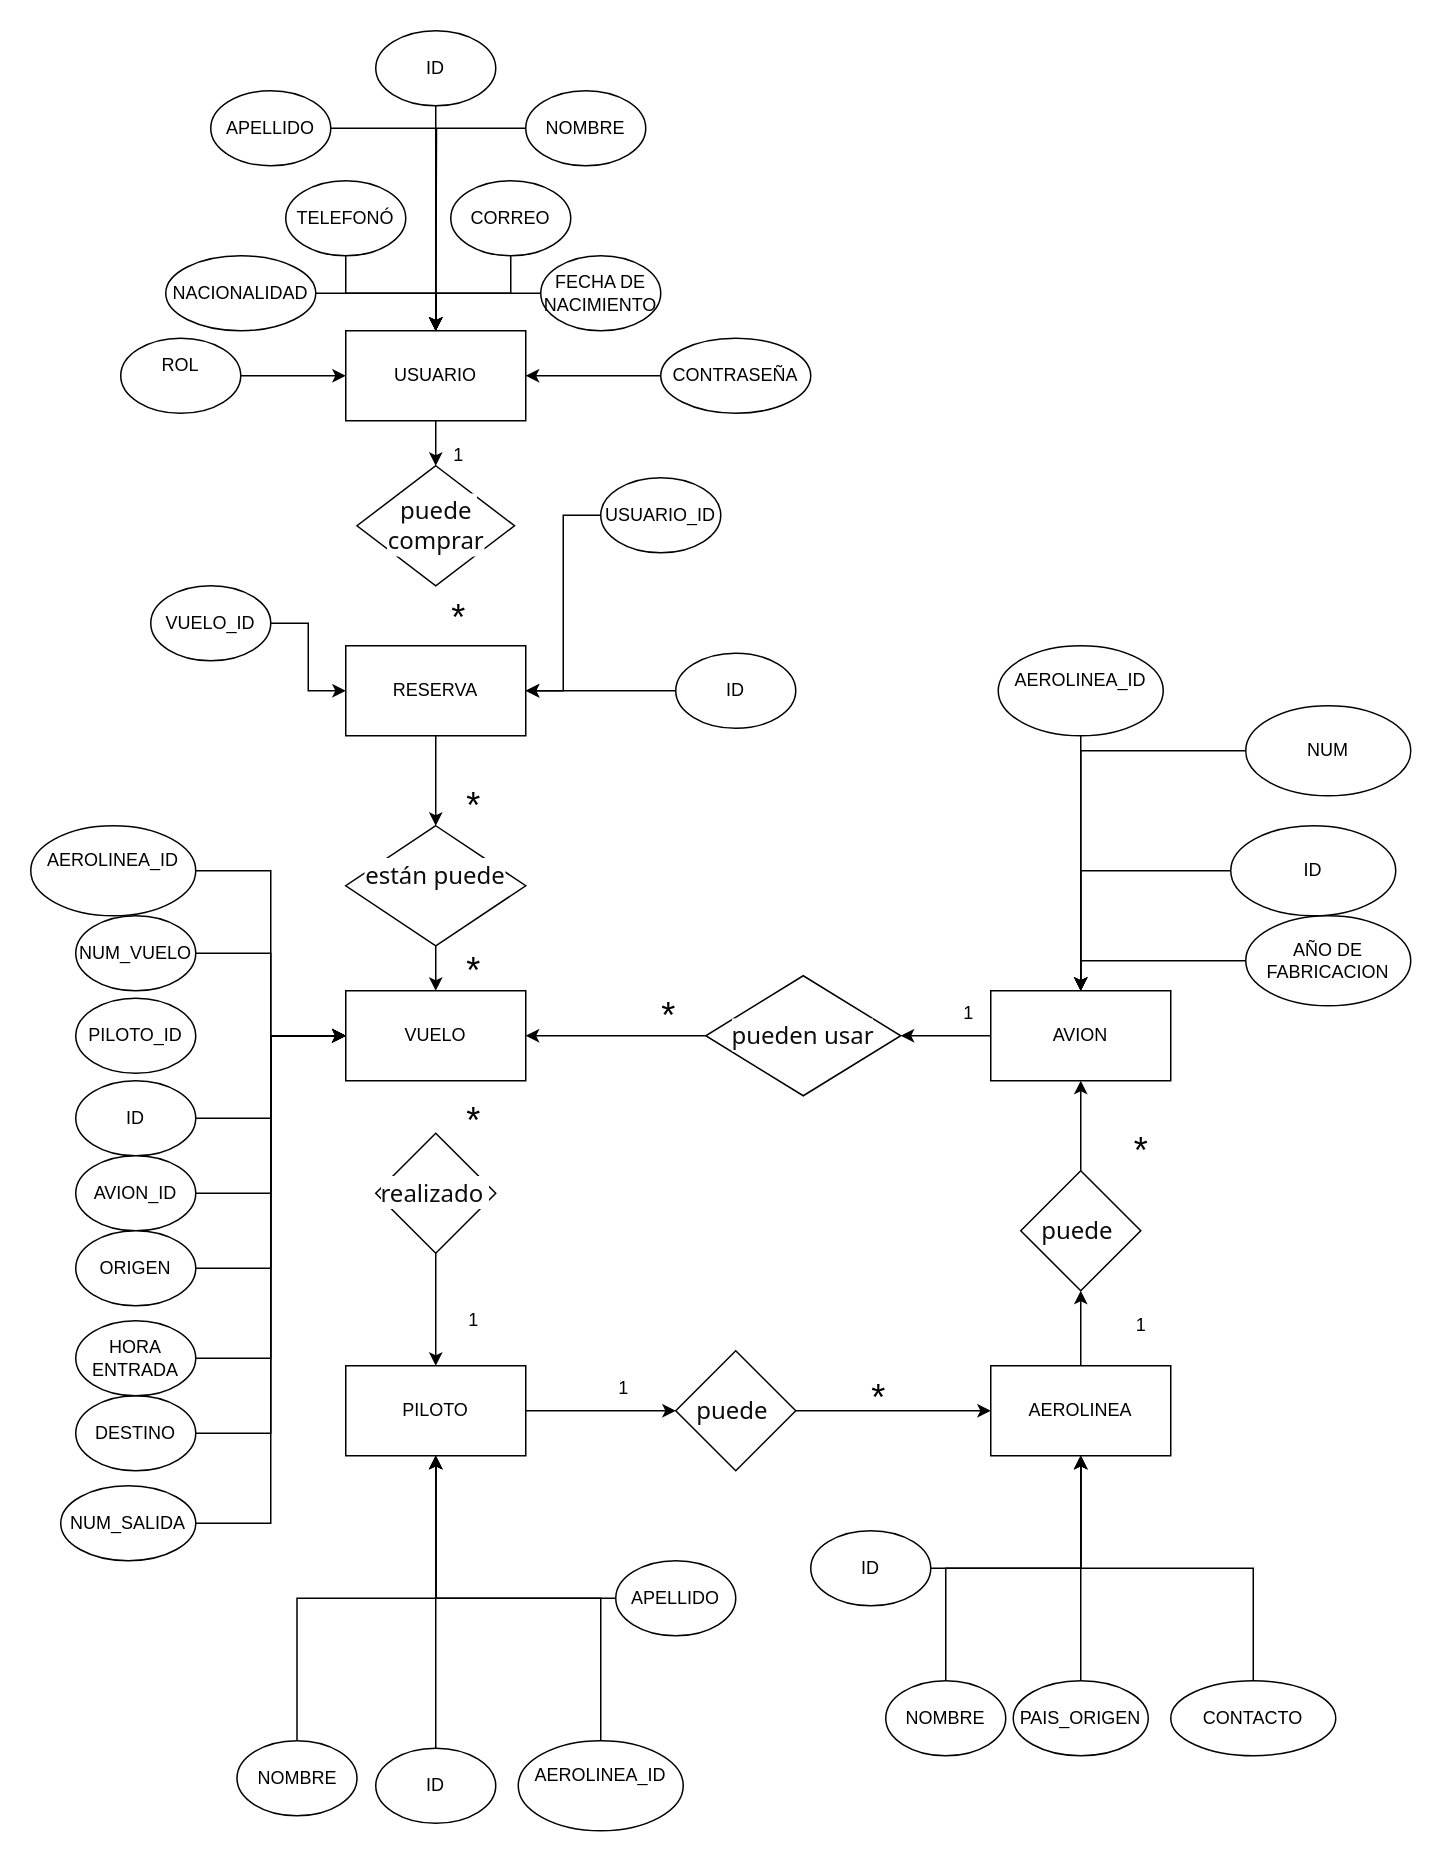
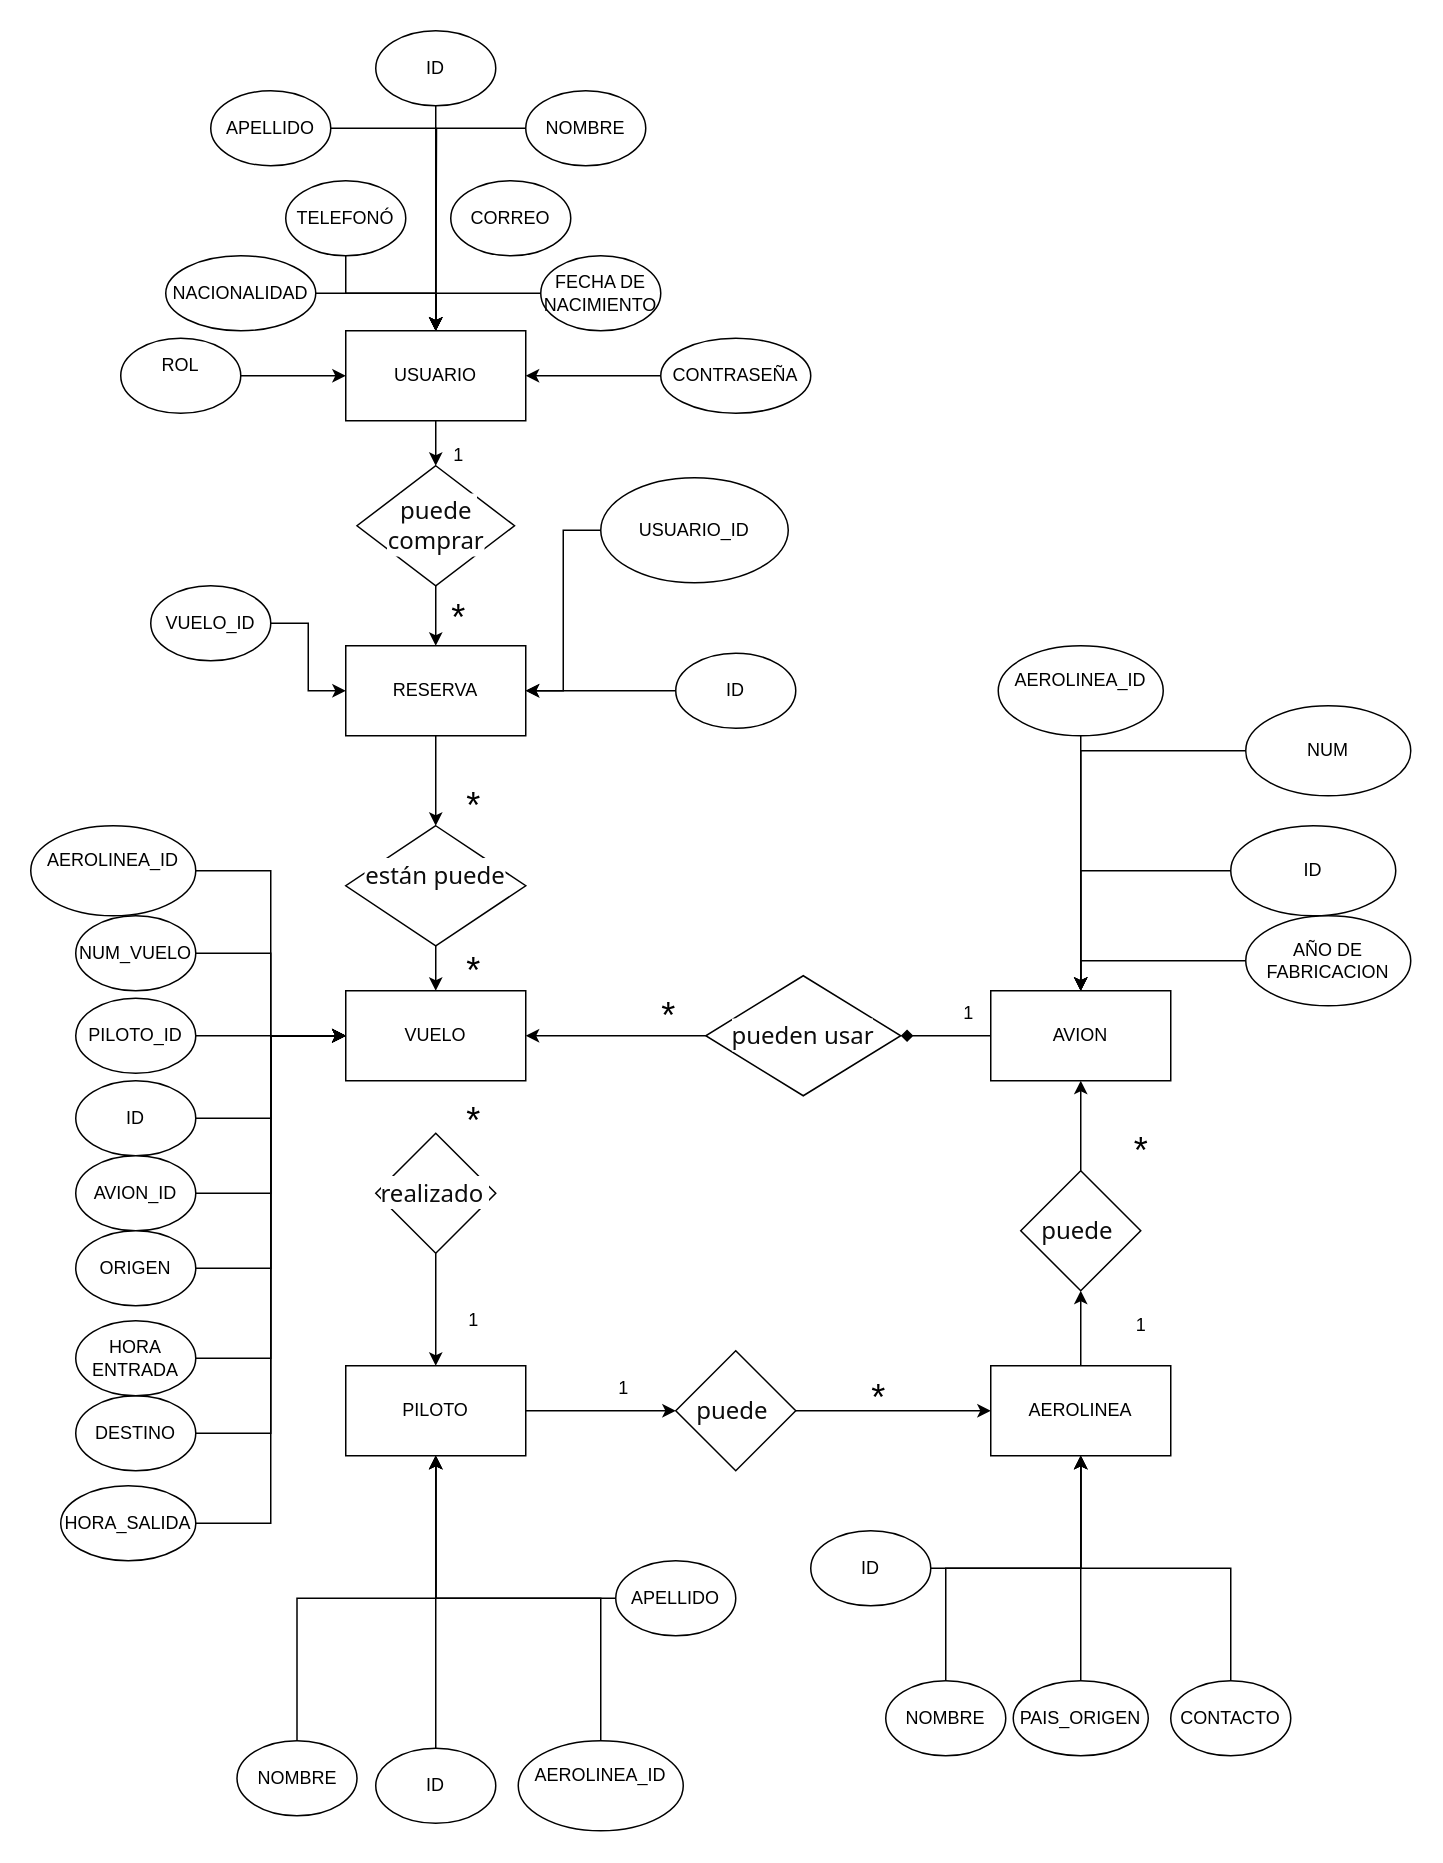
edge "CORREO" -> "USUARIO": removed
node "USUARIO_ID": size 120x75 -> 188x105
edge "puede comprar" -> "RESERVA": added
edge "PILOTO_ID" -> "VUELO": added
edge "AVION" -> "pueden usar": arrowhead classic -> diamond
node "NUM_SALIDA": label "NUM_SALIDA" -> "HORA_SALIDA"
node "CONTACTO": size 165x75 -> 120x75
